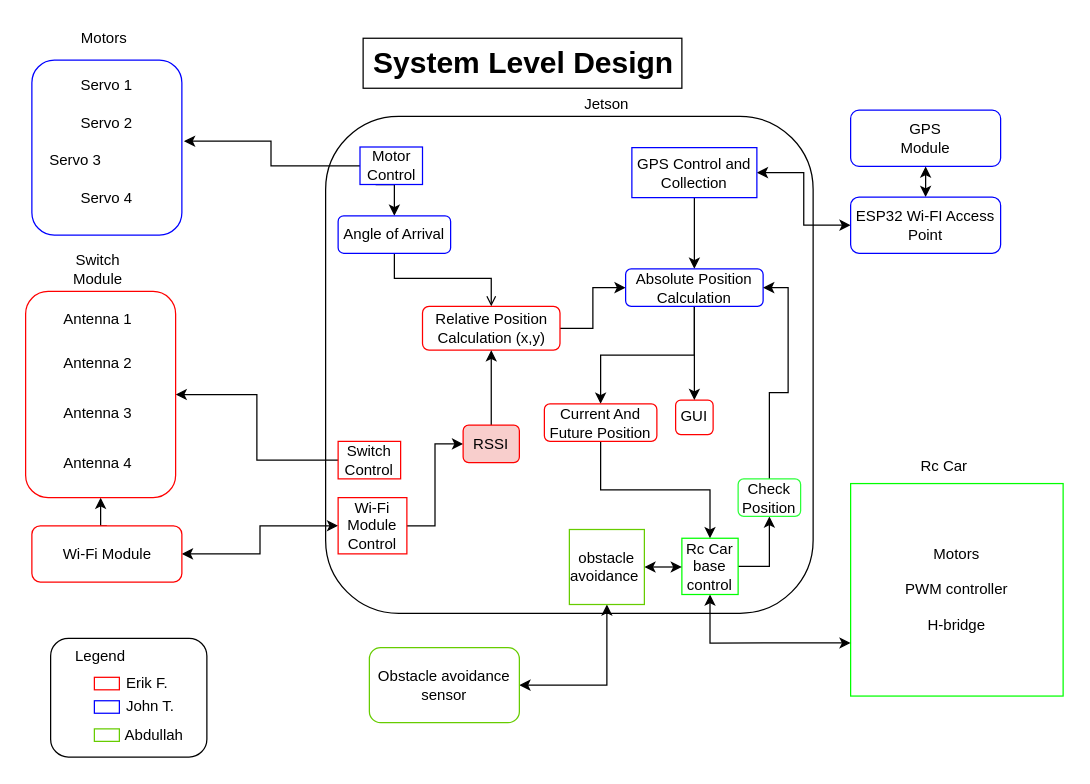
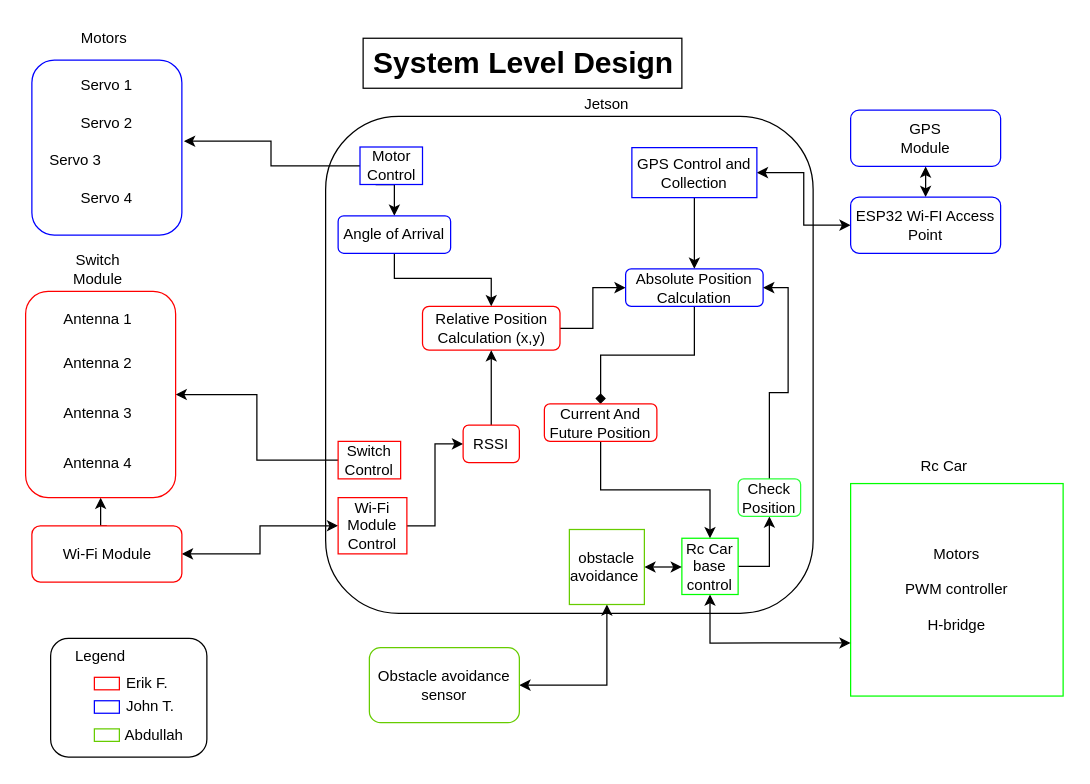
edge "Angle of Arrival" -> "Relative Position Calculation (x,y)": arrowhead open -> classic
edge "Absolute Position Calculation" -> "GUI": removed
edge "Absolute Position Calculation" -> "Current And Future Position": arrowhead classic -> diamond
node "GUI": removed
node "RSSI": fillcolor #f8cecc -> #ffffff
